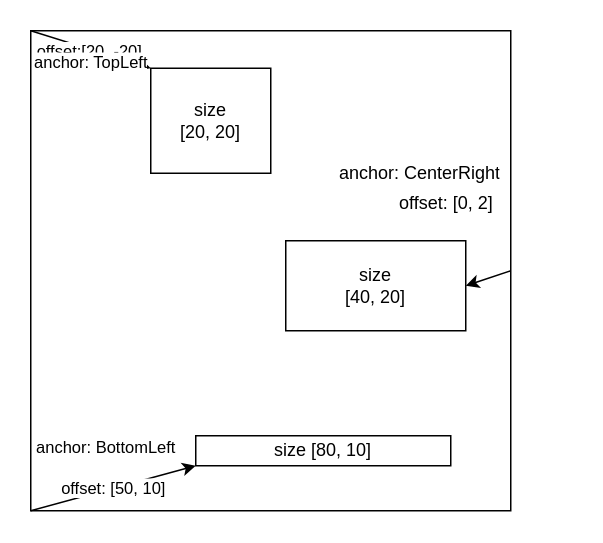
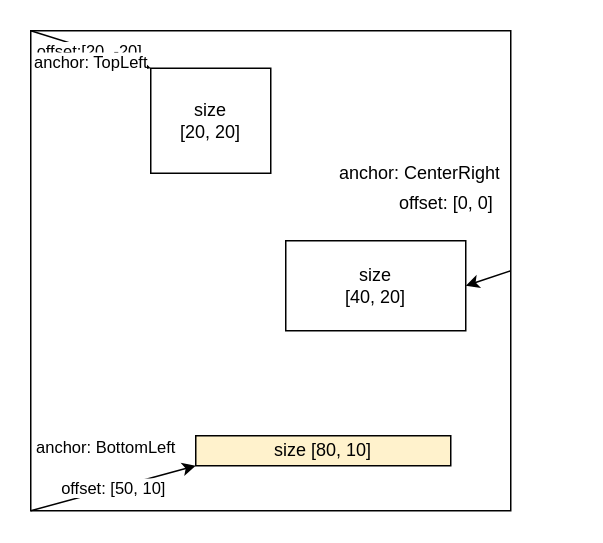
node "offset: [0, 2]": label "offset: [0, 2]" -> "offset: [0, 0]"
node "size [80, 10]": fillcolor #ffffff -> #fff2cc
